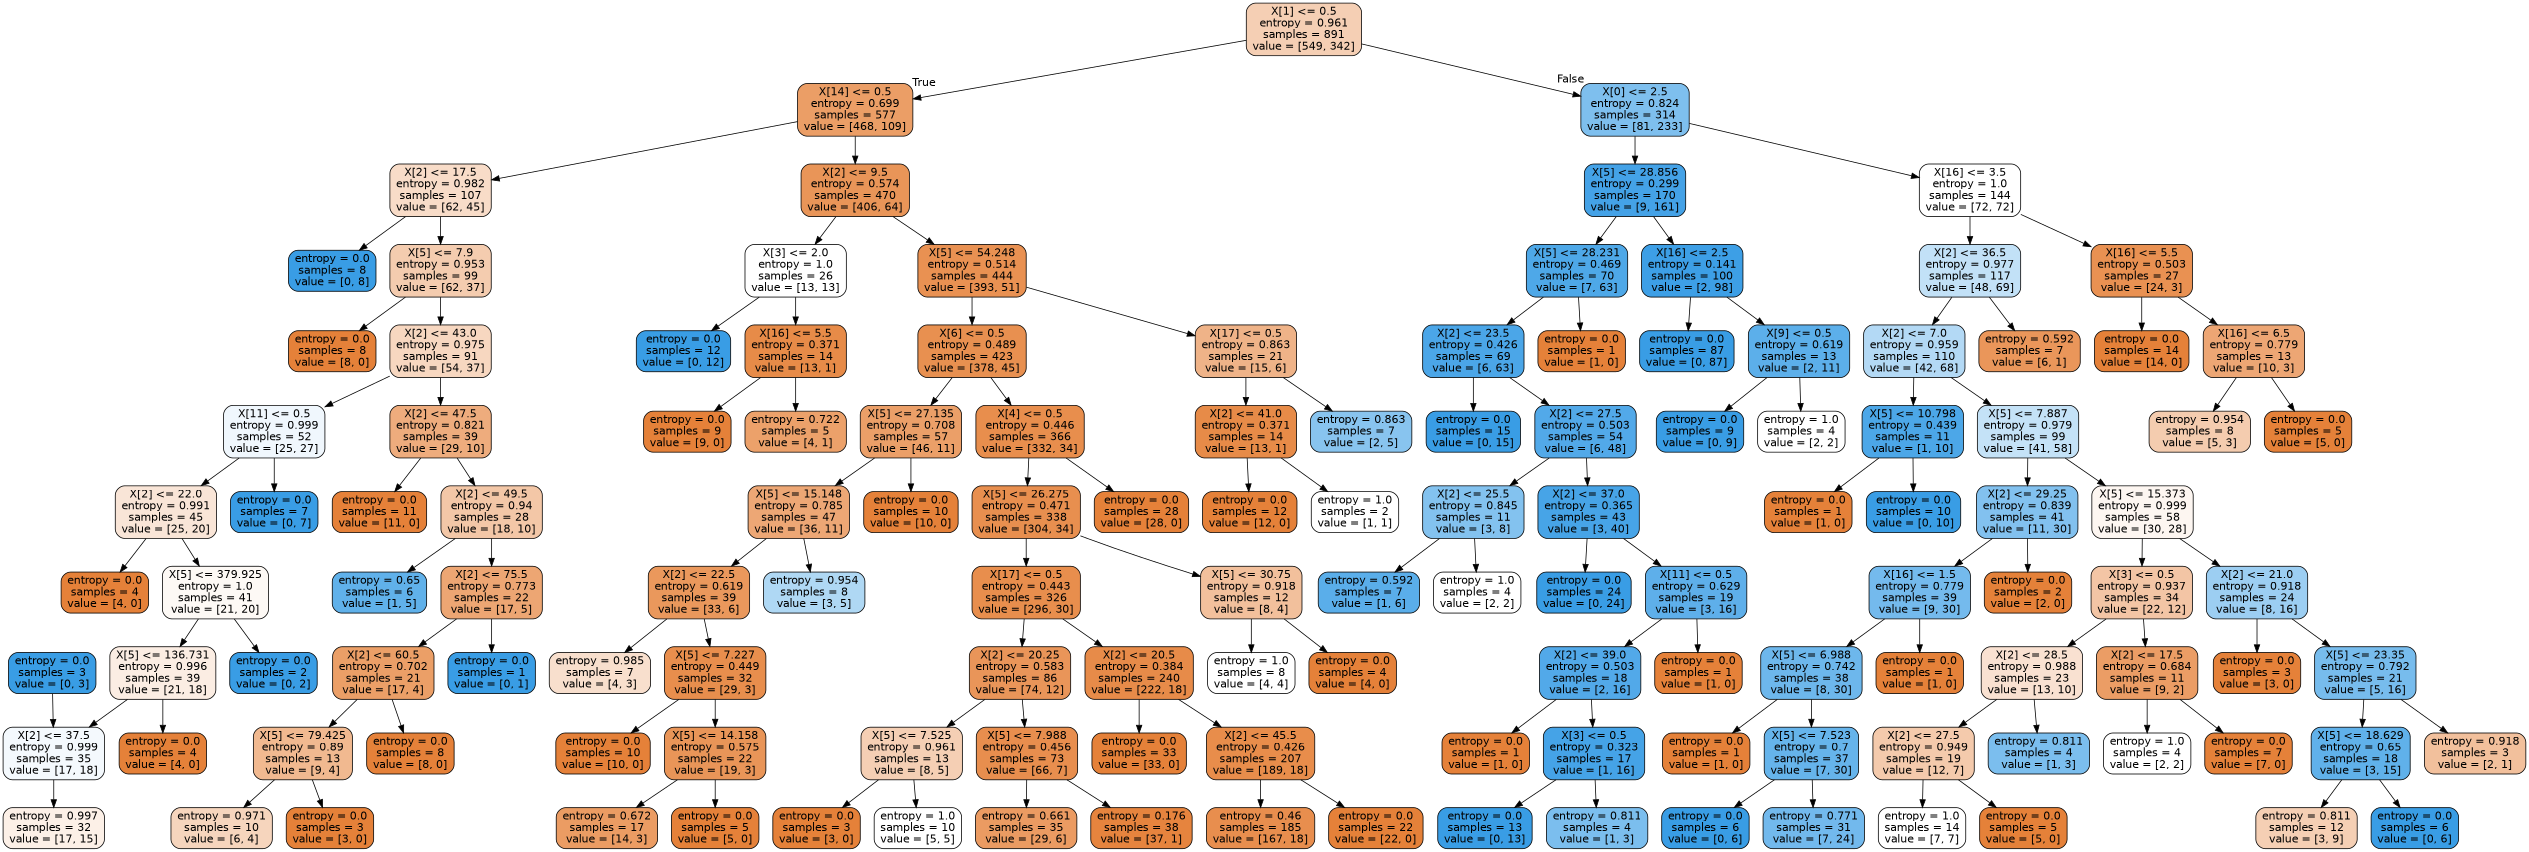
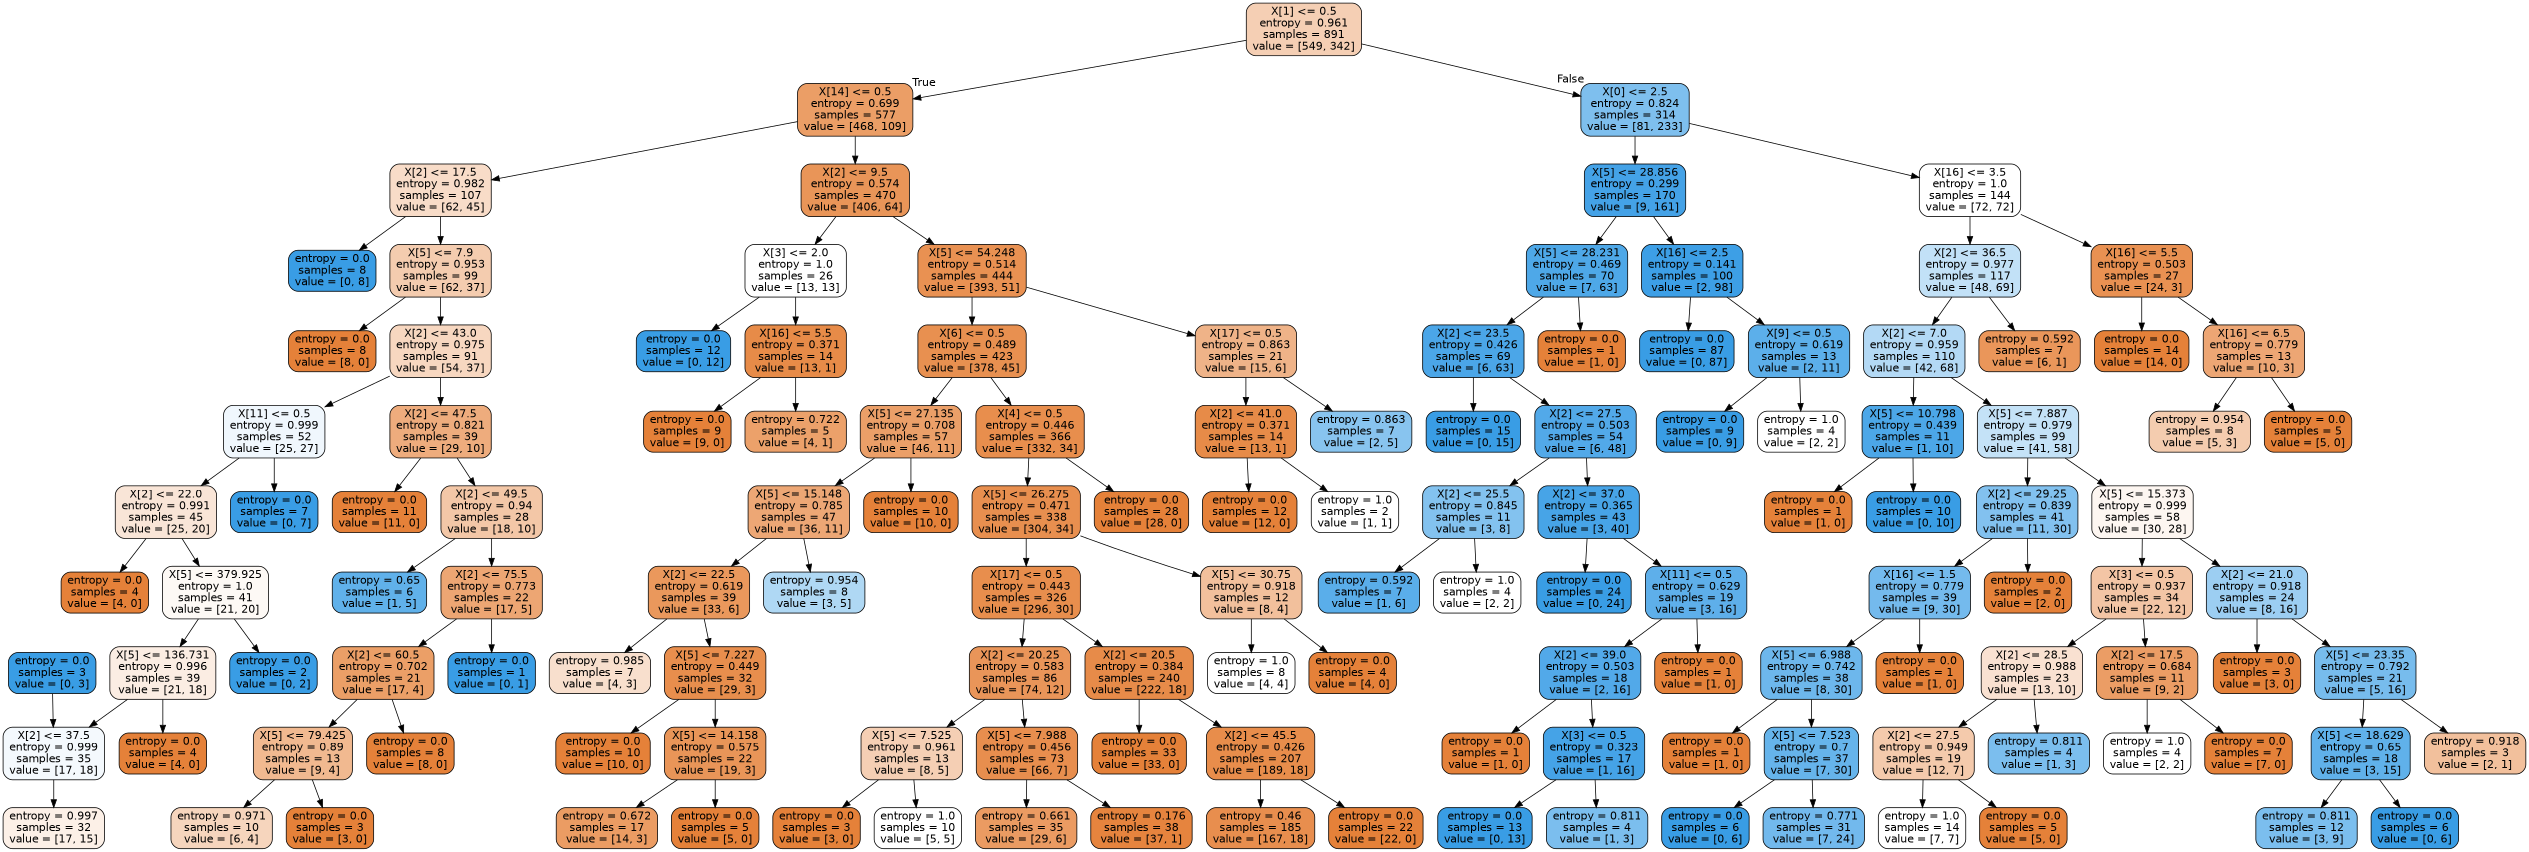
node "entropy = 0.811 samples = 12 value = [3, 9]": fillcolor #e5813960 -> #399de5aa
